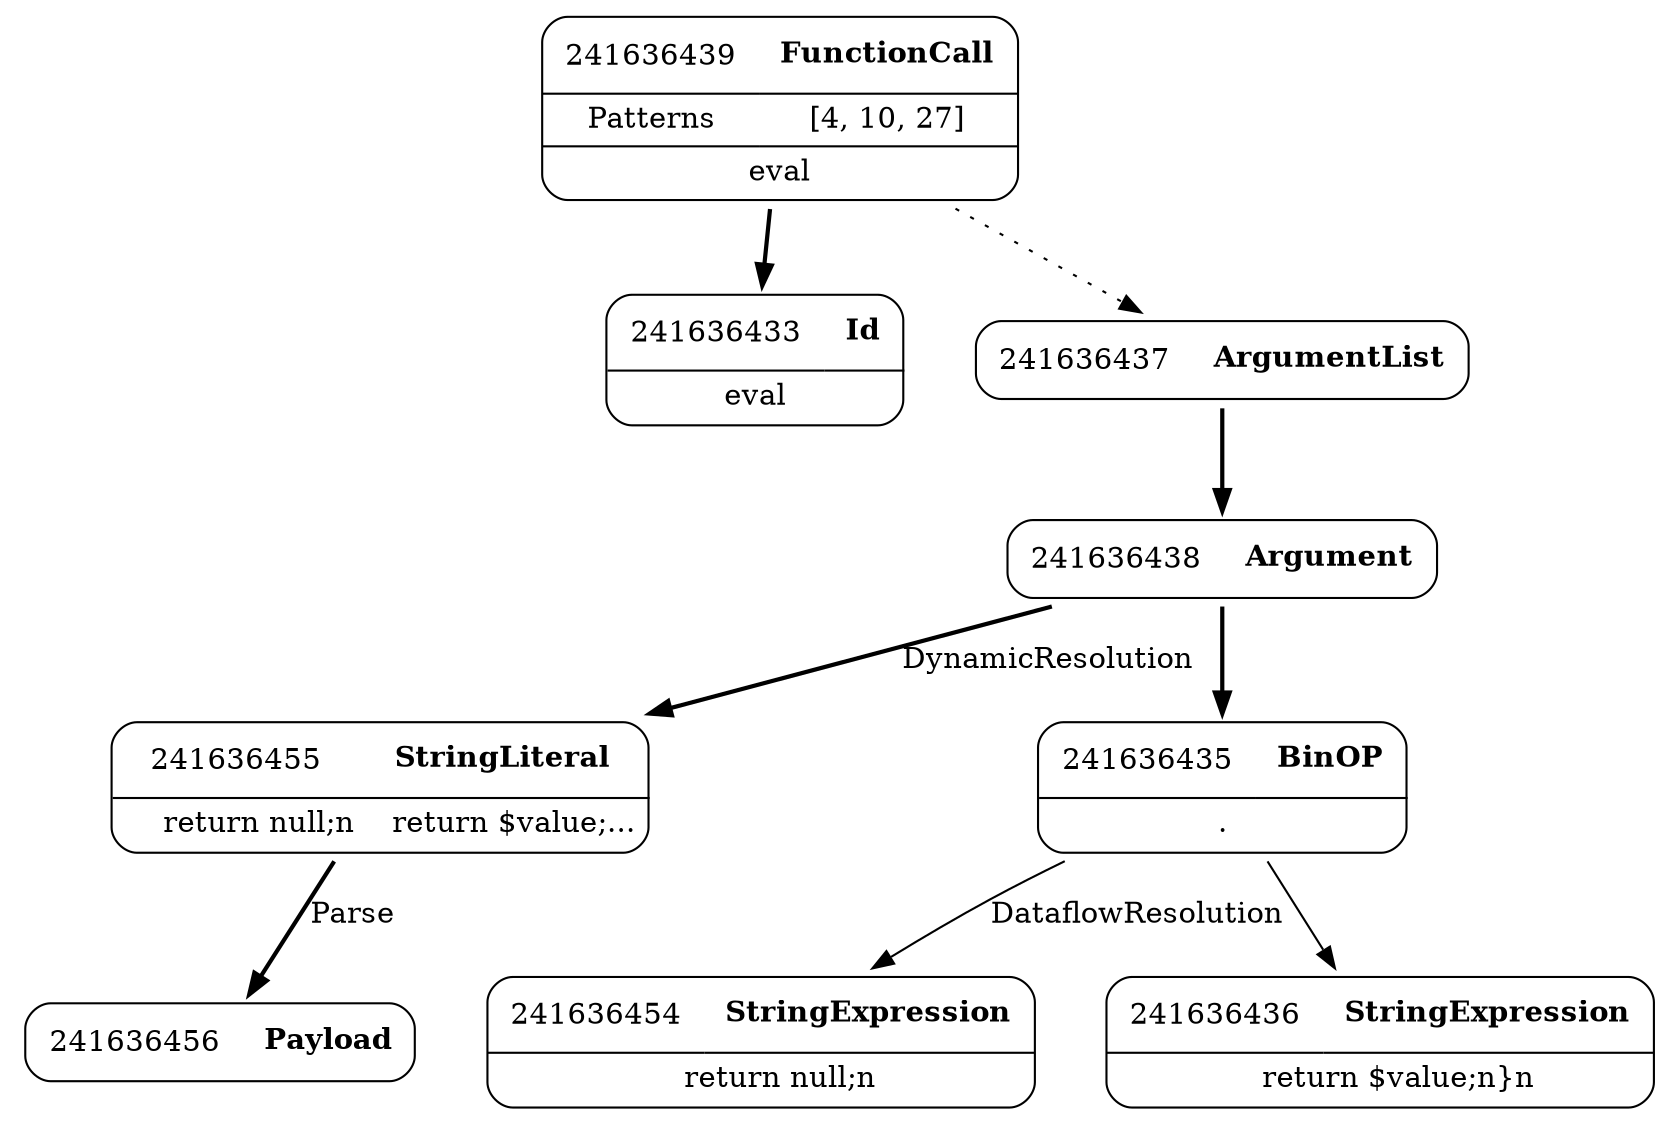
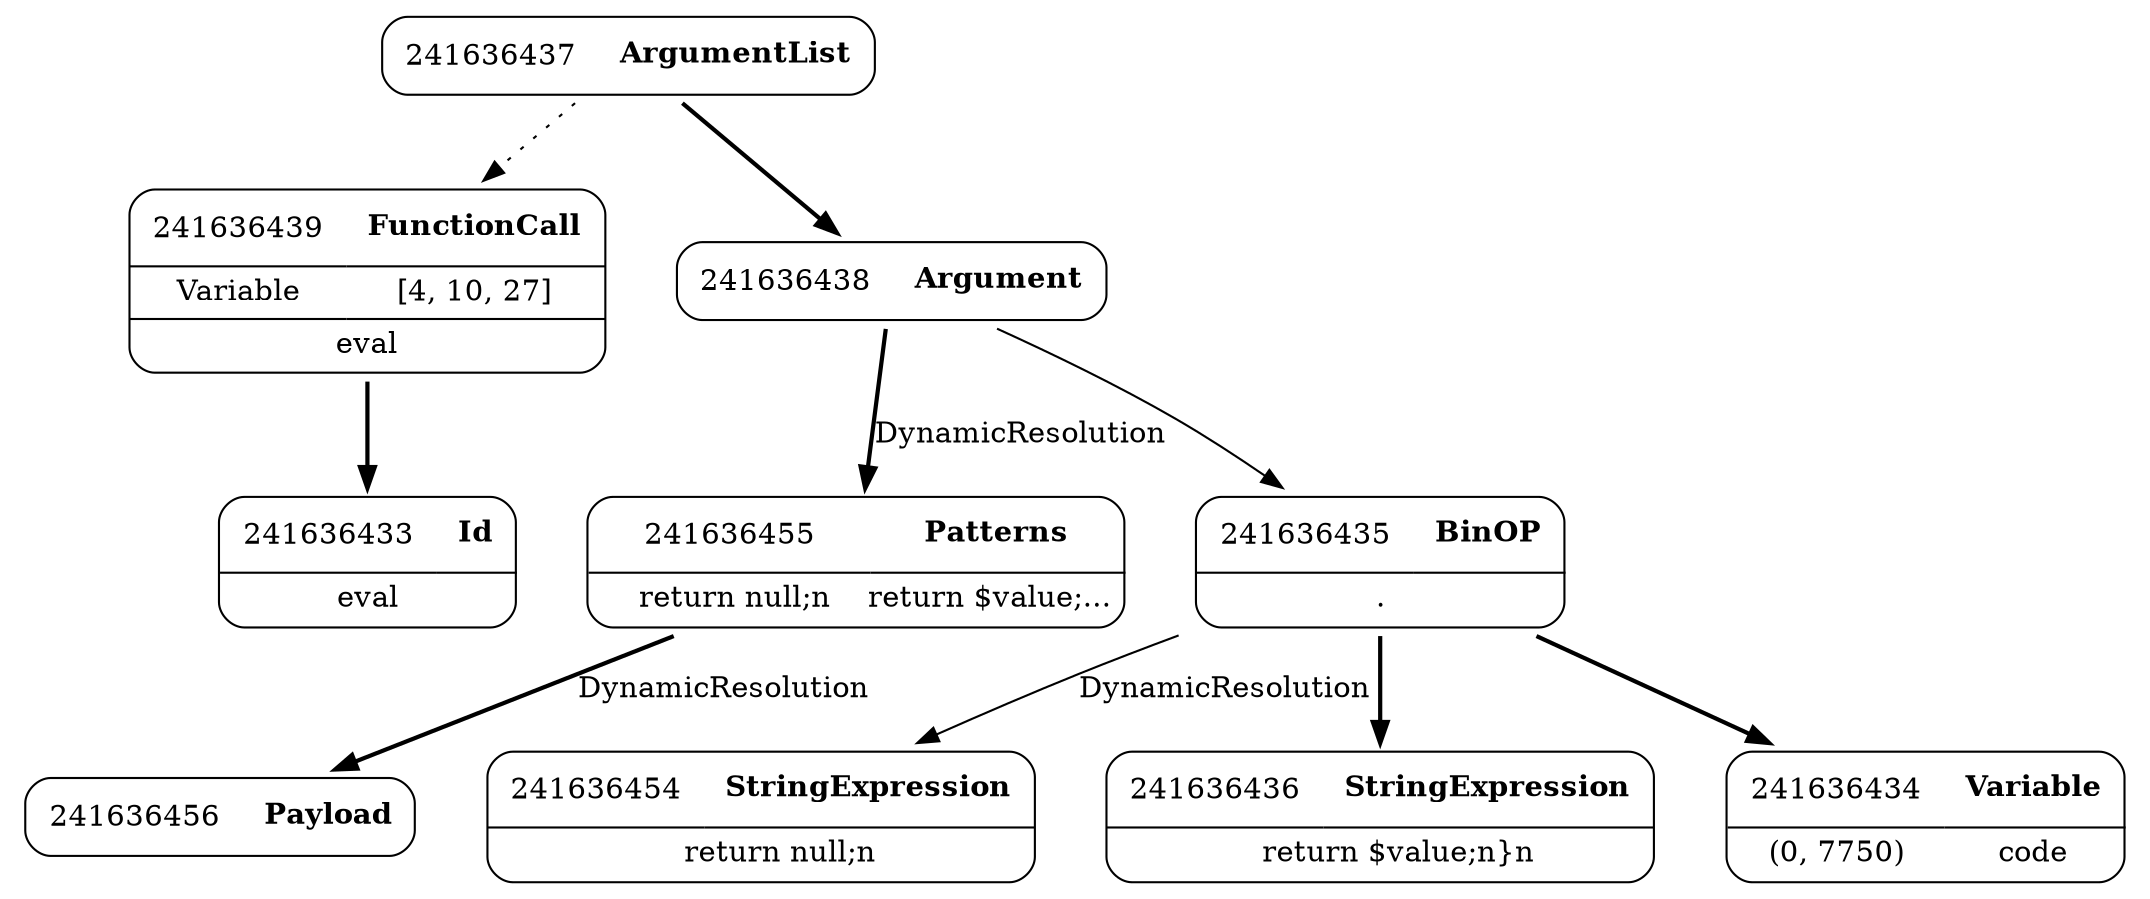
node "241636439": text "Patterns" -> "Variable"
edge "241636439" -> "241636437": reversed
edge "241636438" -> "241636435": style bold -> solid
node "241636455": text "StringLiteral" -> "Patterns"
node "241636434": added
edge "241636435" -> "241636436": style solid -> bold
edge "241636455" -> "241636456": label "Parse" -> "DynamicResolution"
edge "241636435" -> "241636454": label "DataflowResolution" -> "DynamicResolution"
